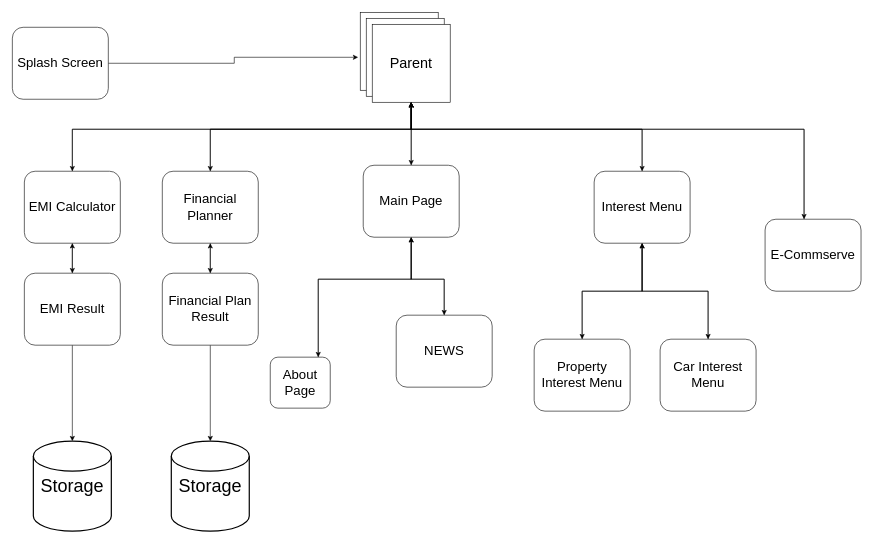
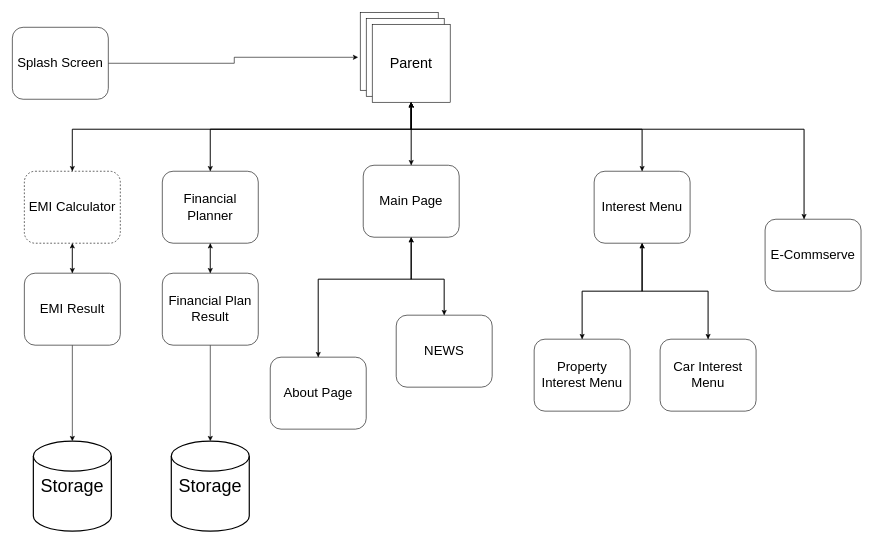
node "EMI Calculator": style solid -> dashed
node "About Page": size 60x51 -> 96x72
